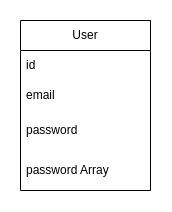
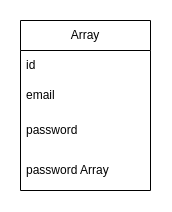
node "User": label "User" -> "Array"
